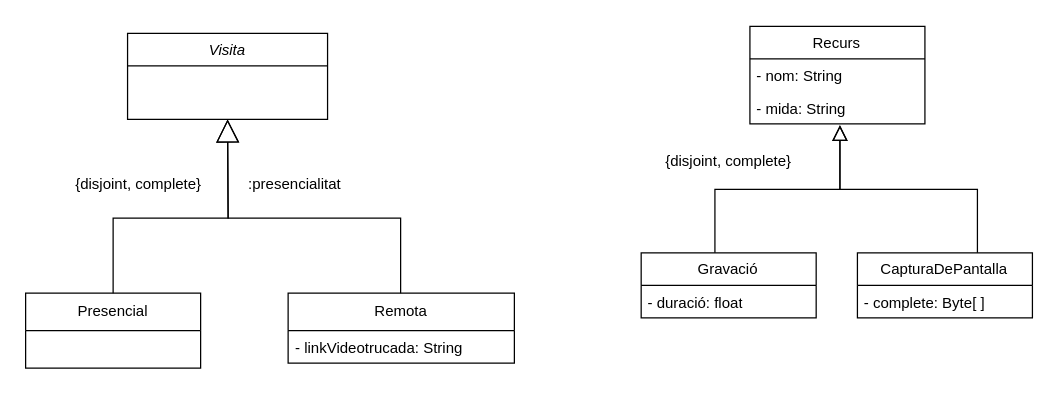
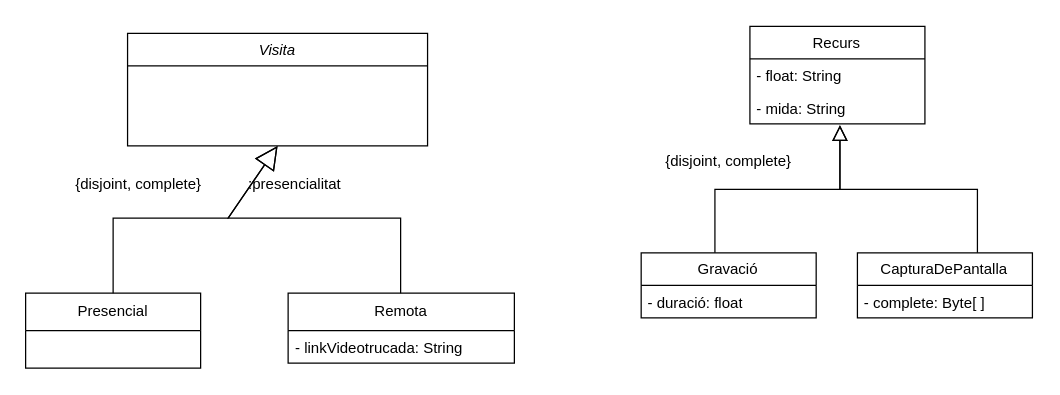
node "Visita": size 200x86 -> 300x113
node "- nom: String": label "- nom: String" -> "- float: String"
